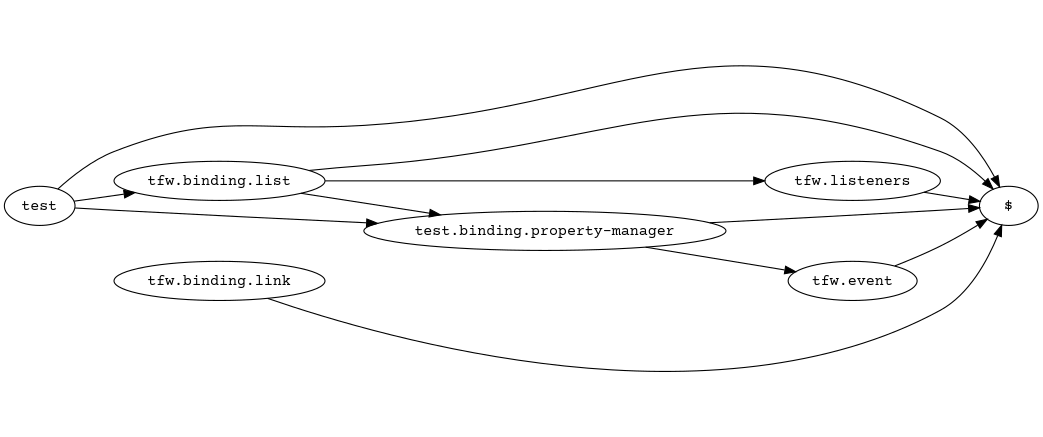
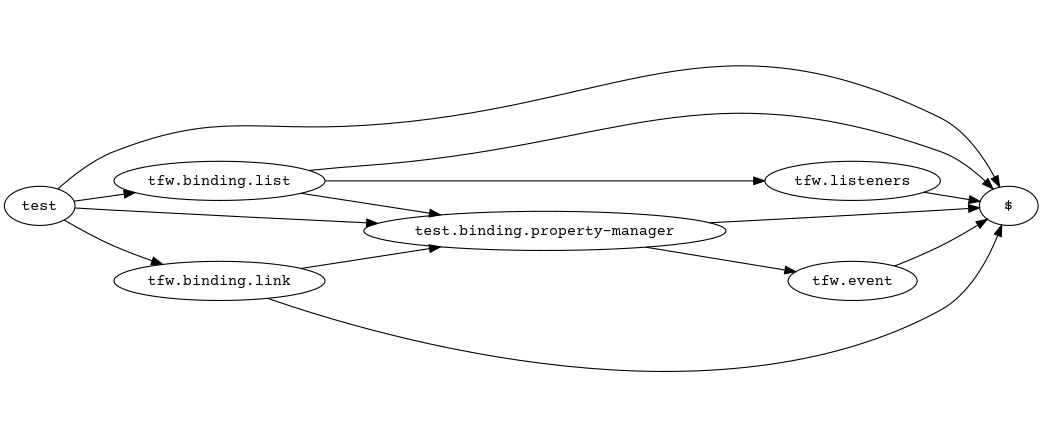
edge "test" -> "tfw.binding.link": added
edge "tfw.binding.link" -> "test.binding.property-manager": added
